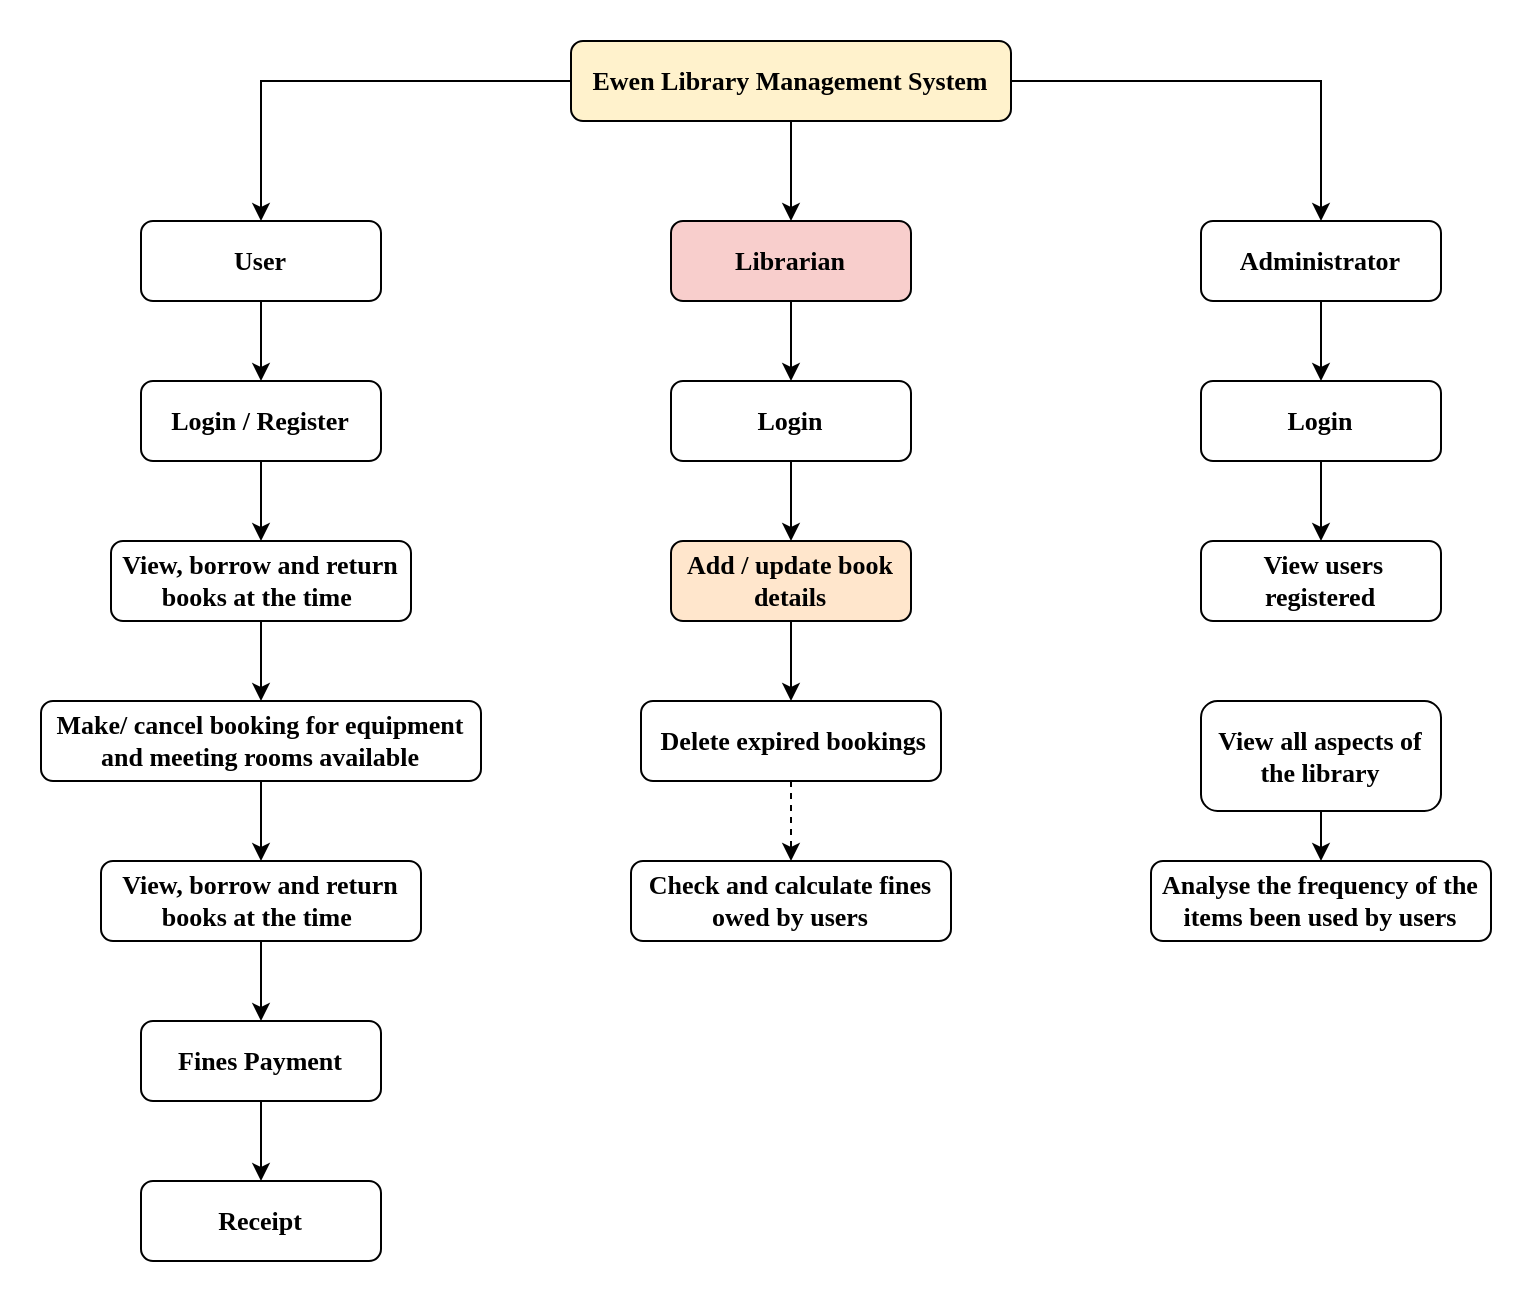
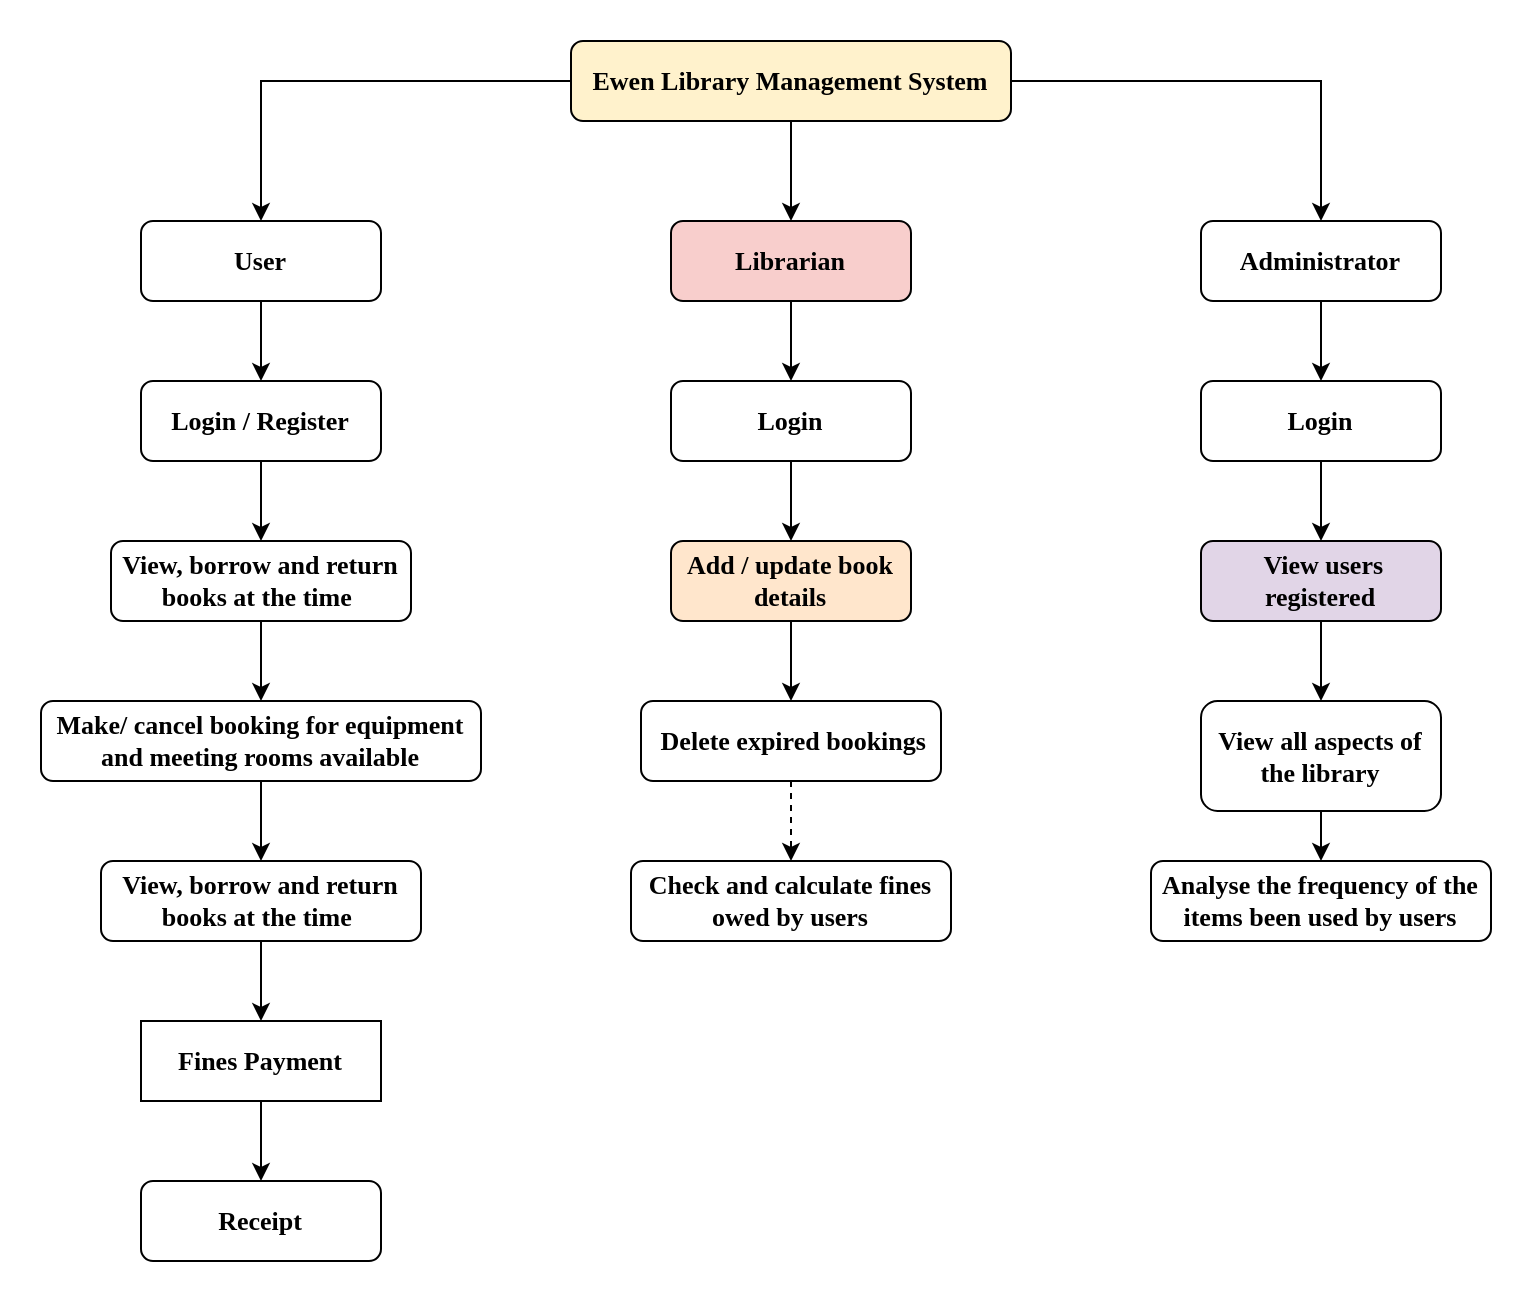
node "View users registered": fillcolor #ffffff -> #e1d5e7
edge "View users registered" -> "View all aspects of the library": added
node "Fines Payment": shape rounded rectangle -> rectangle
